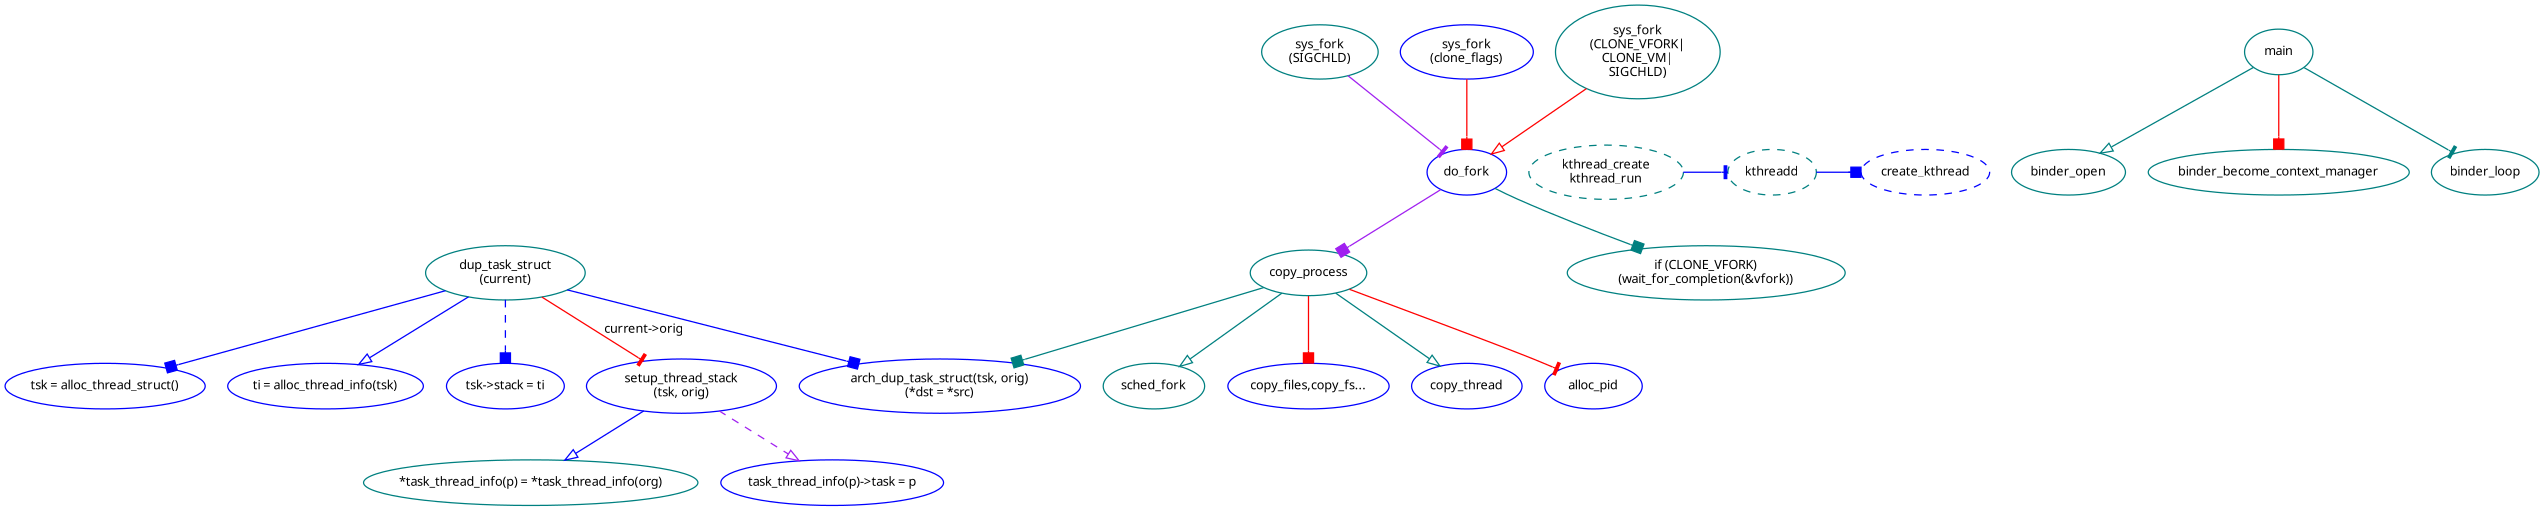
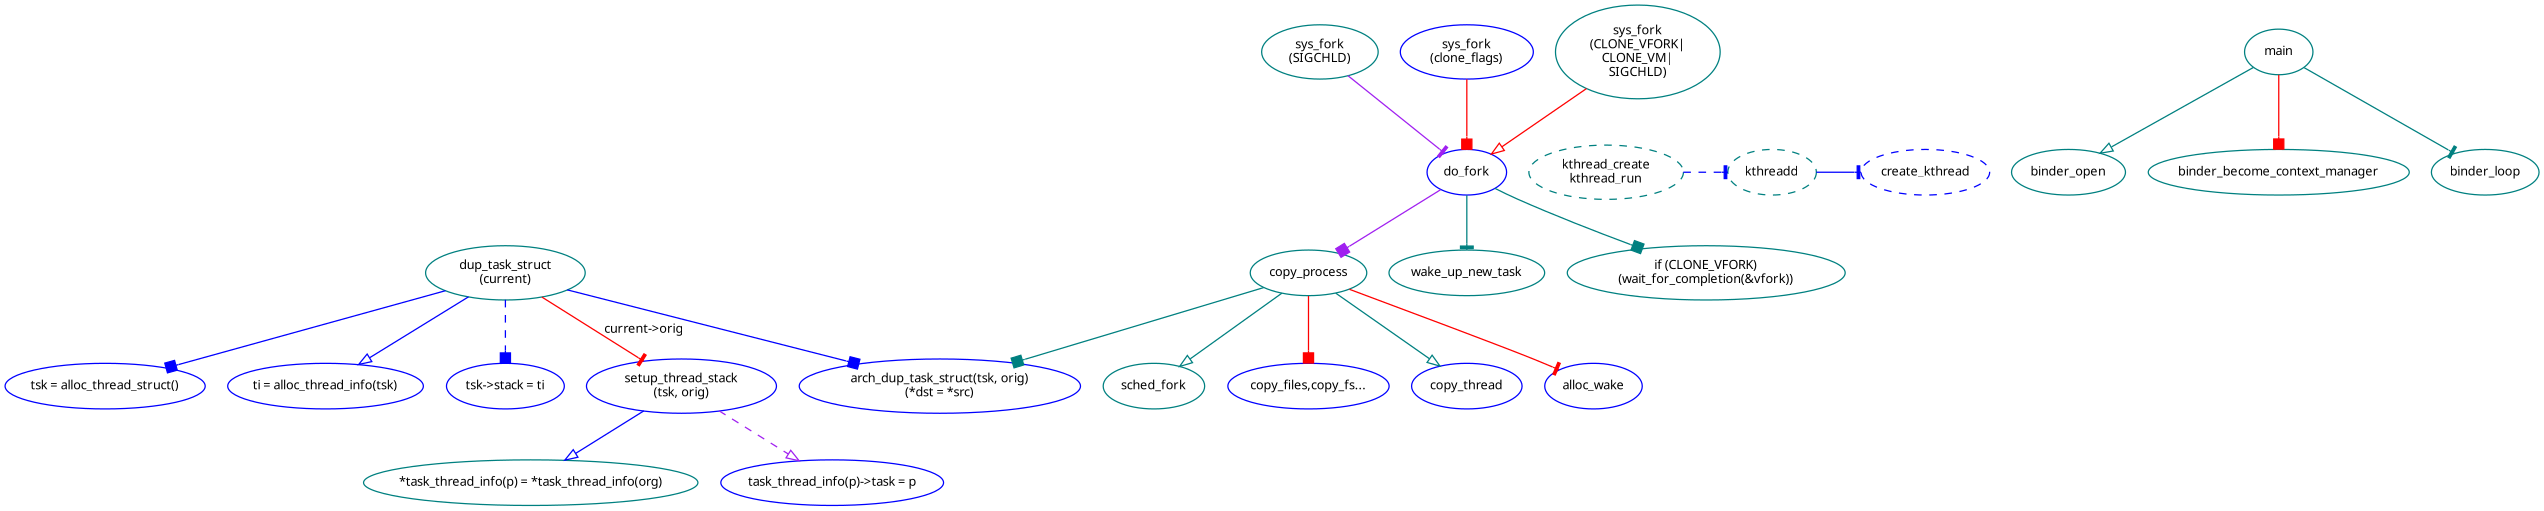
edge "kthread_create kthread_run" -> "kthreadd": style solid -> dashed
edge "kthreadd" -> "create_kthread": arrowhead box -> tee
node "wake_up_new_task": added
node "alloc_pid": label "alloc_pid" -> "alloc_wake"
